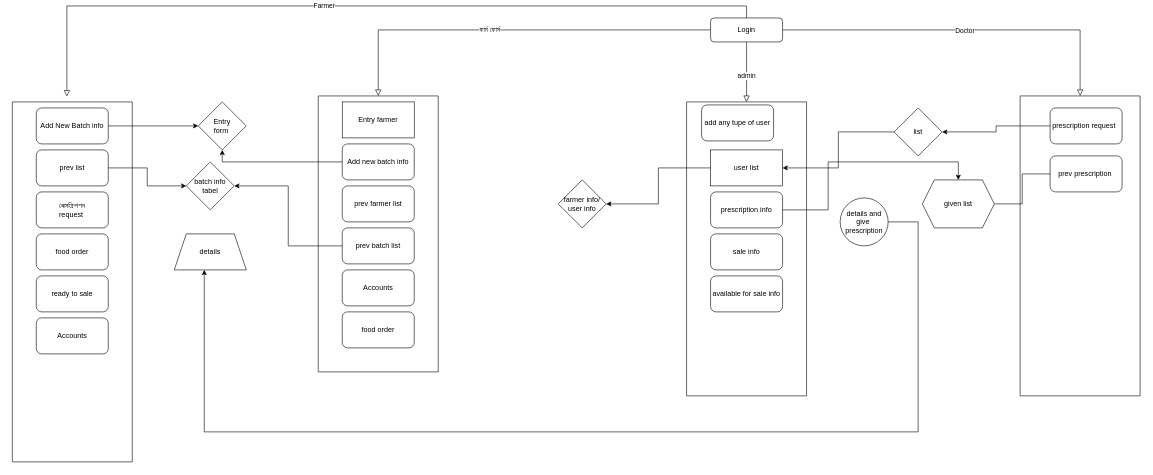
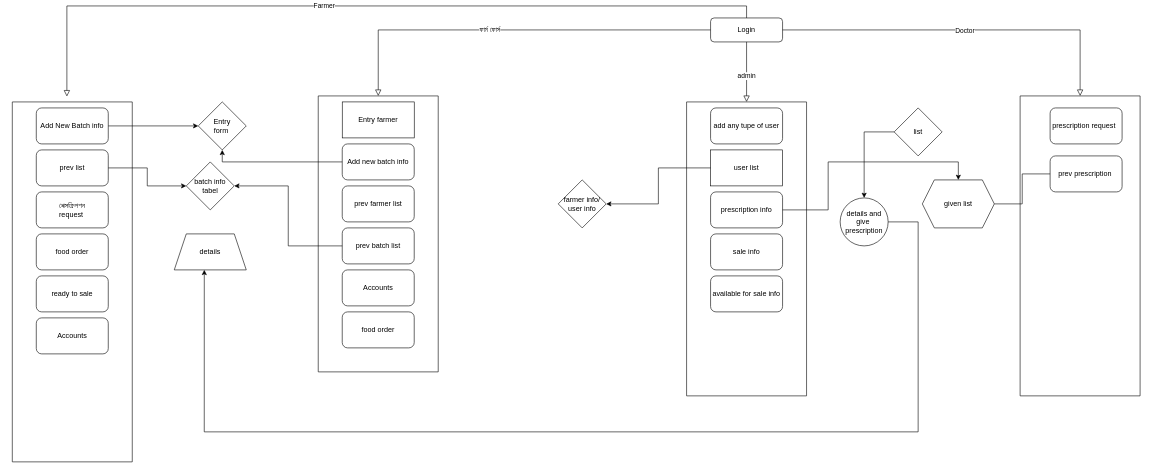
node "add any tupe of user": moved (738, 123) -> (747, 126)
edge "prescription request" -> "list": removed
edge "list" -> "user list": now "list" -> "details and give prescription"
